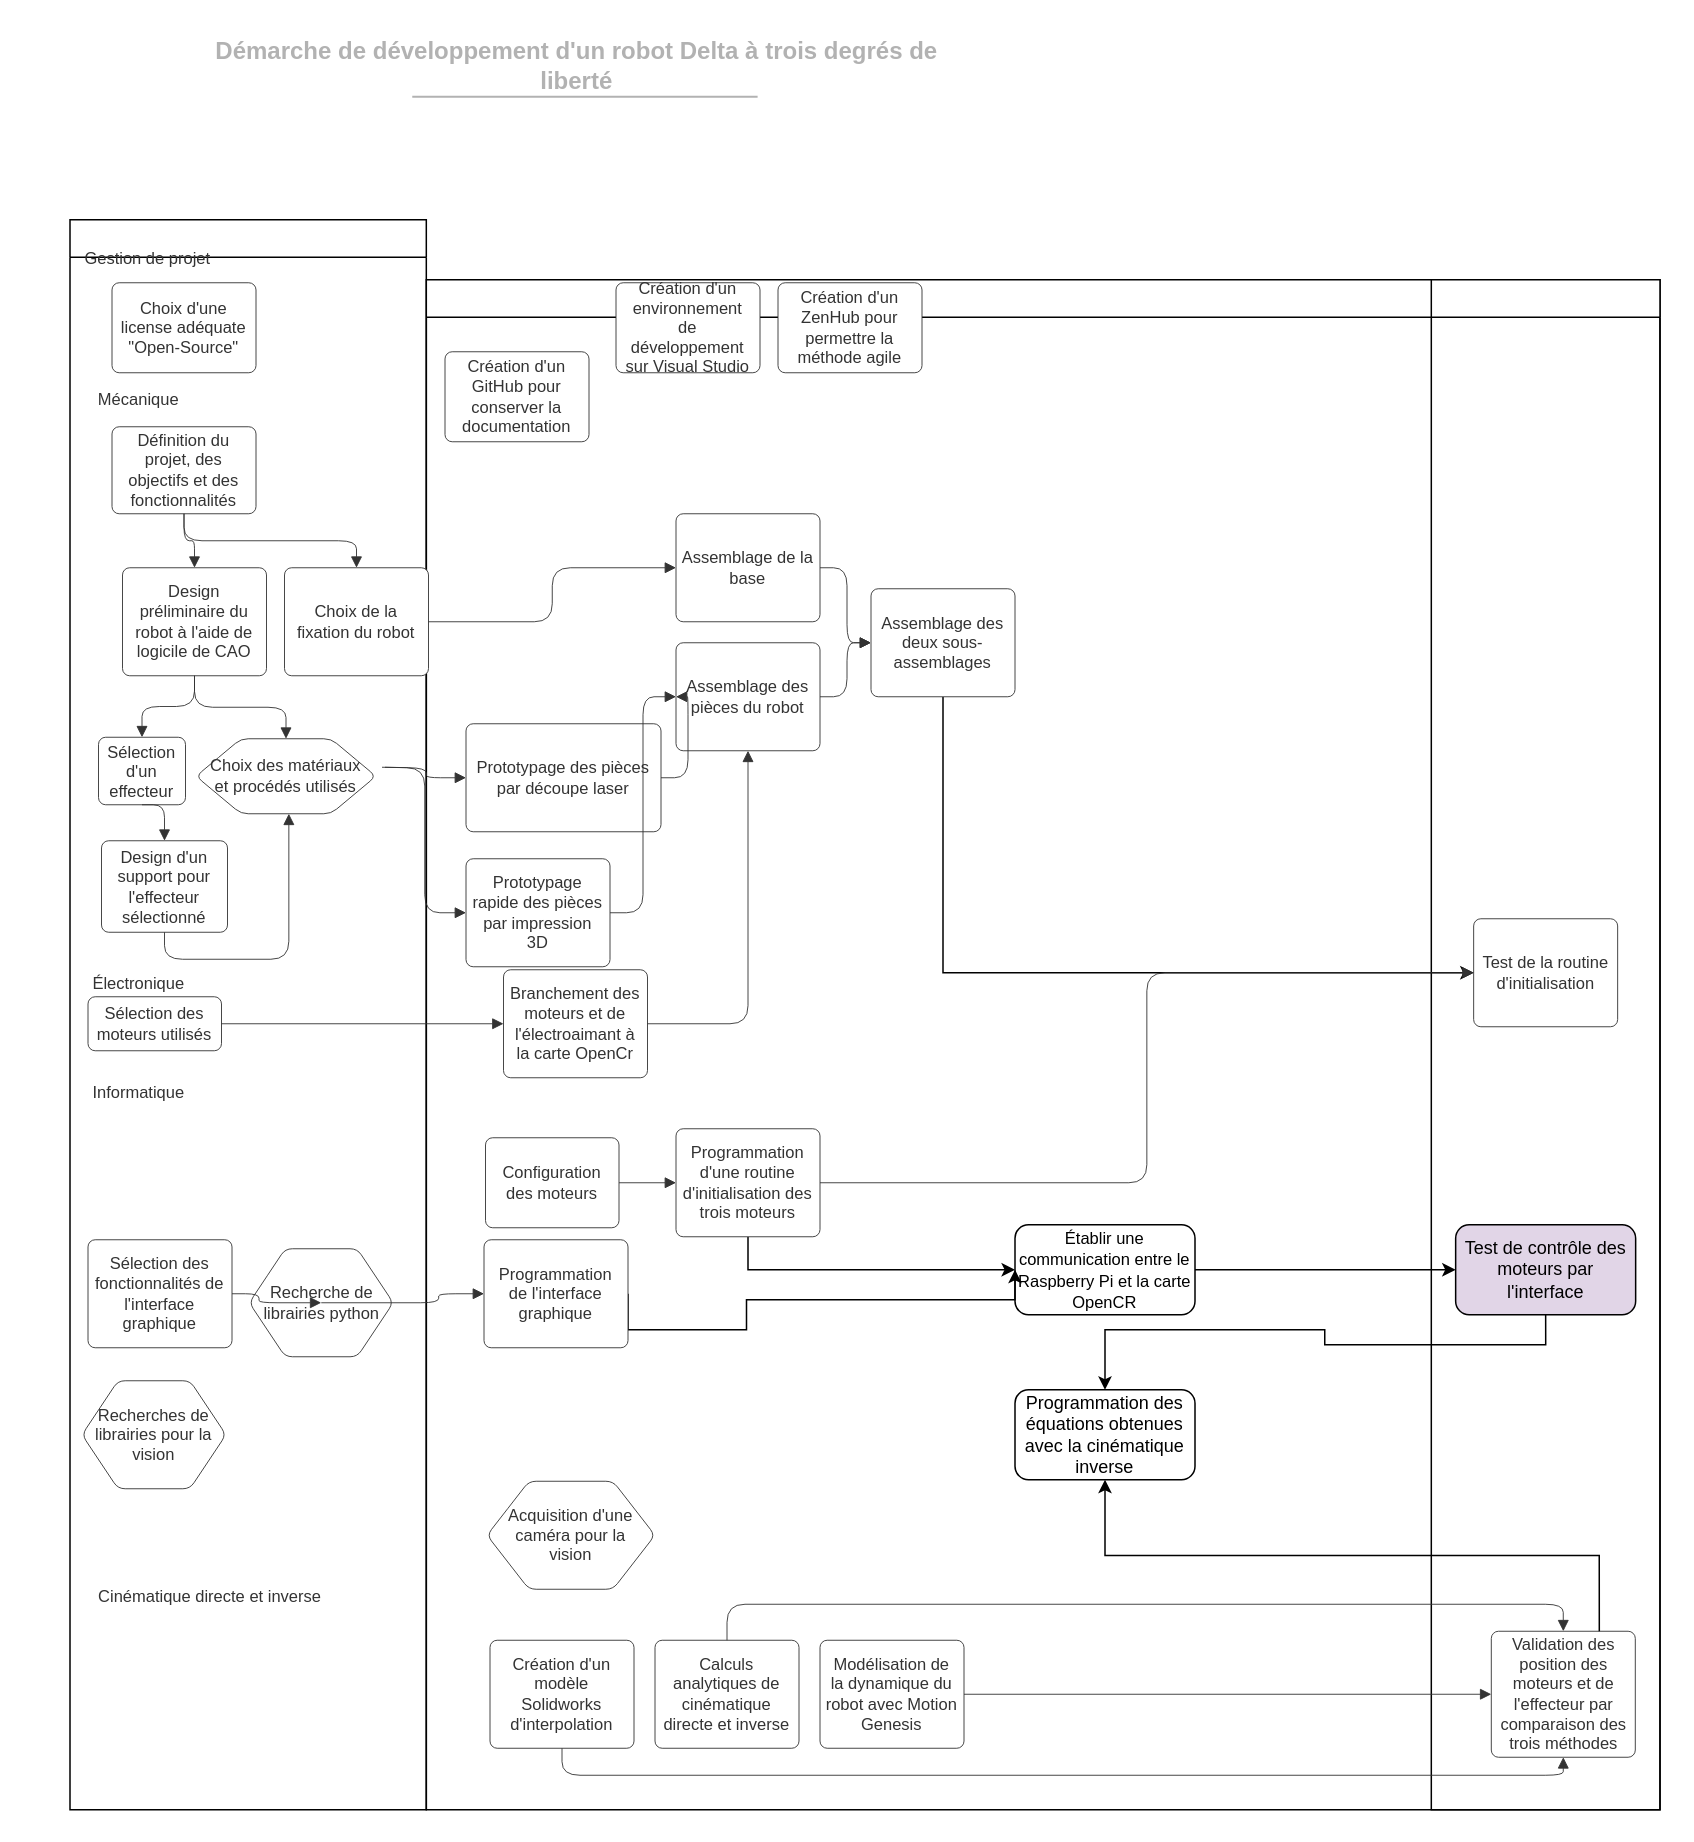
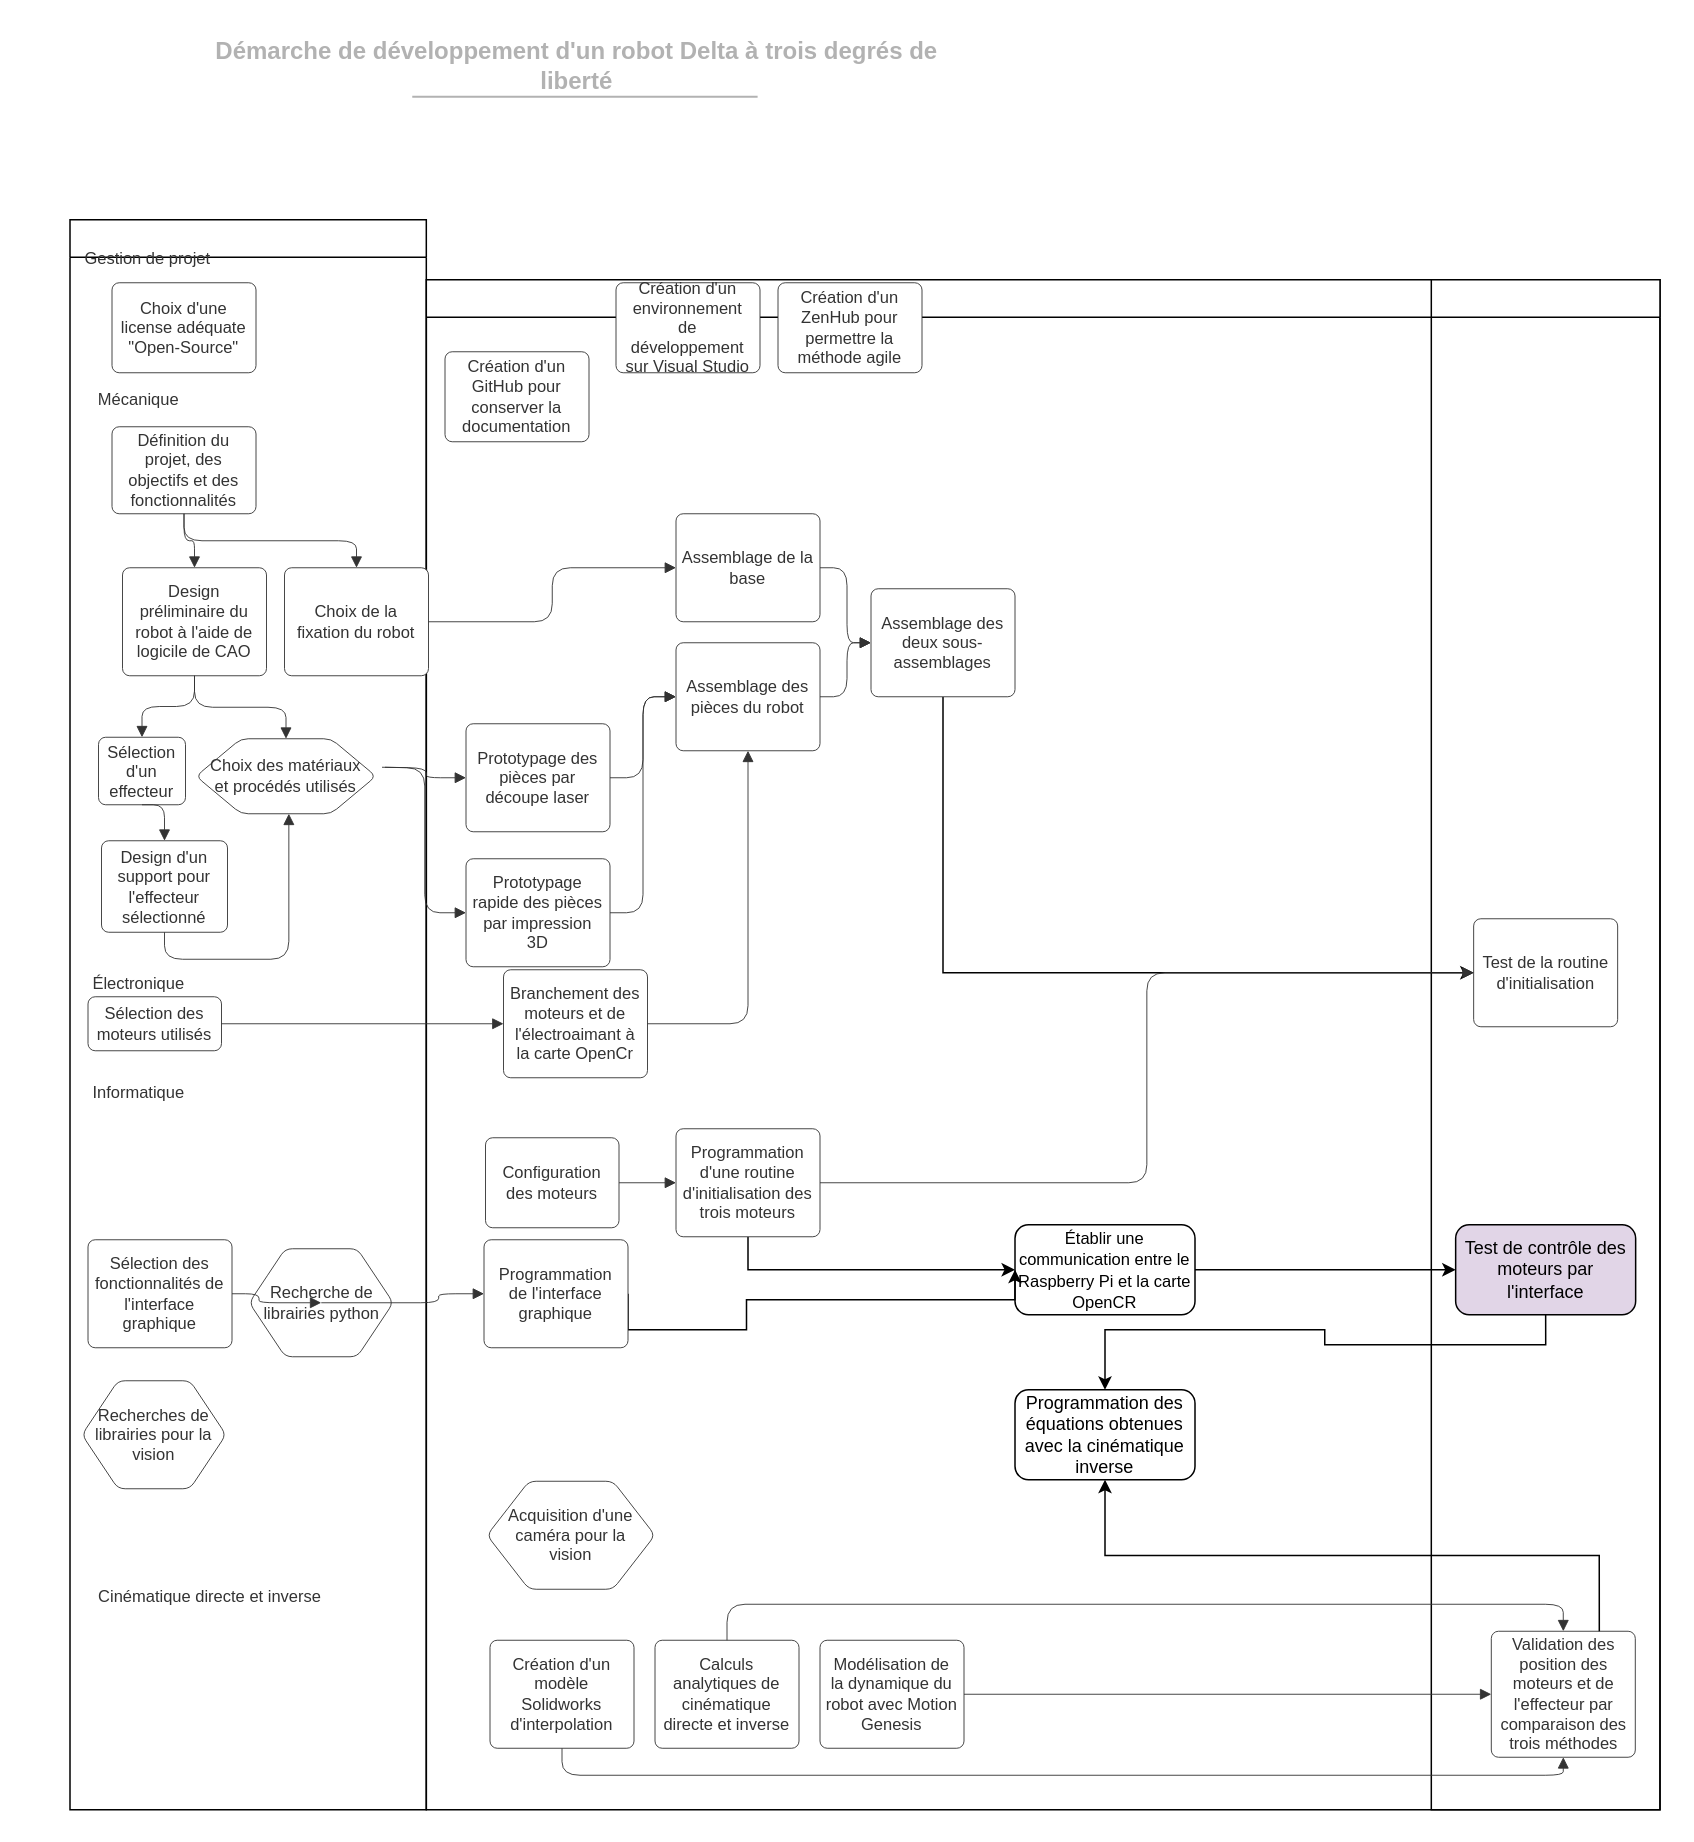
node "Prototypage des pièces par découpe laser": size 195x108 -> 144x108
